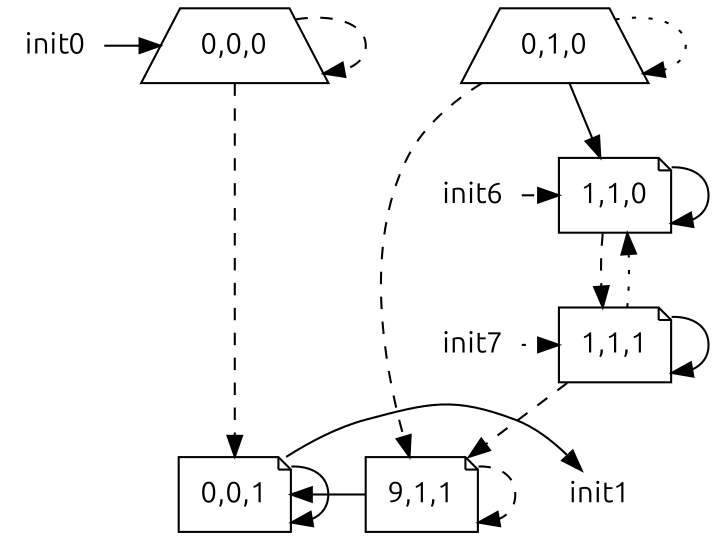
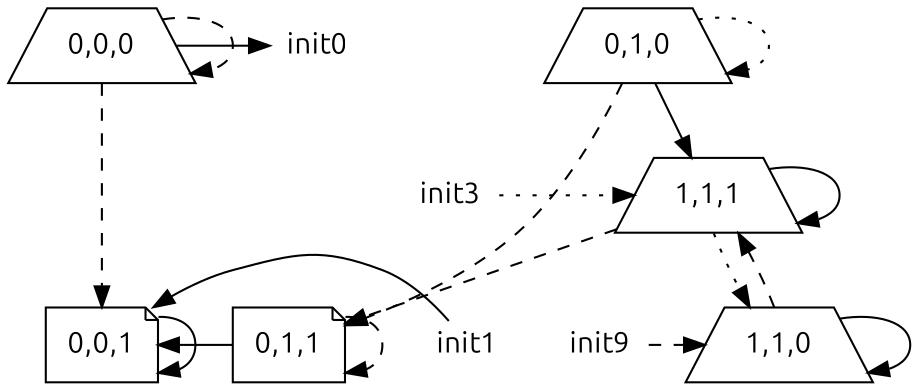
edge "init0" -> "0,0,0": reversed
edge "0,1,0" -> "1,1,0": now "0,1,0" -> "1,1,1"
node "init6": label "init6" -> "init9"
node "1,1,0": shape note -> trapezium
node "init7": label "init7" -> "init3"
node "1,1,1": shape note -> trapezium
edge "0,0,1" -> "init1": reversed
node "9,1,1": label "9,1,1" -> "0,1,1"
